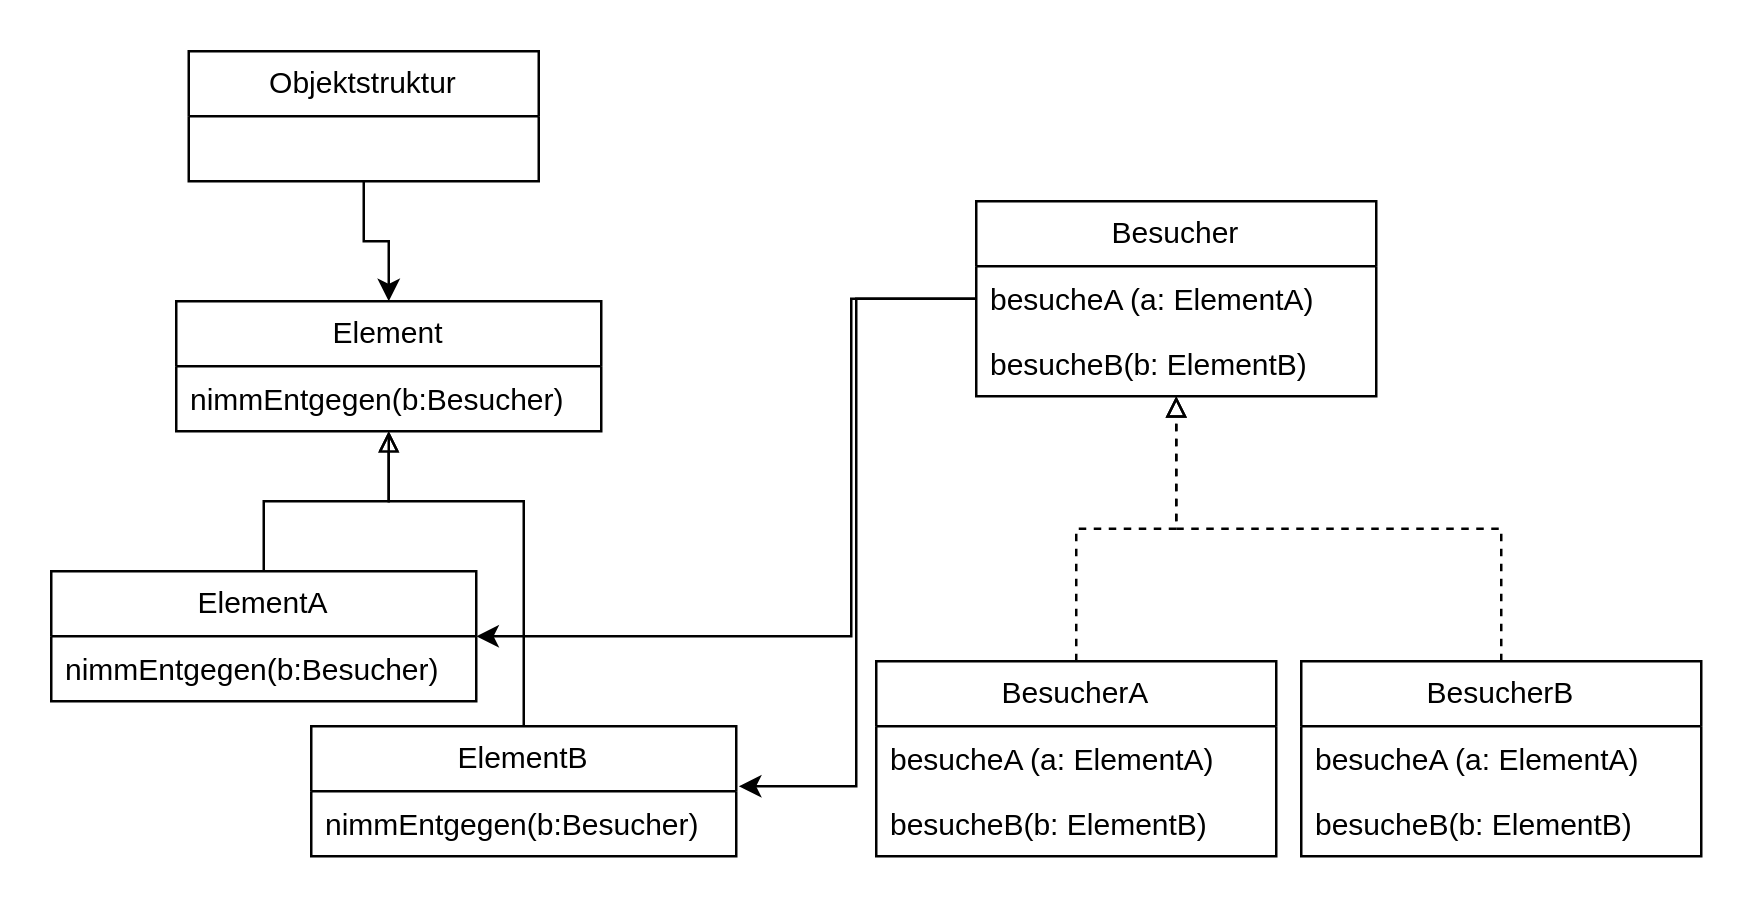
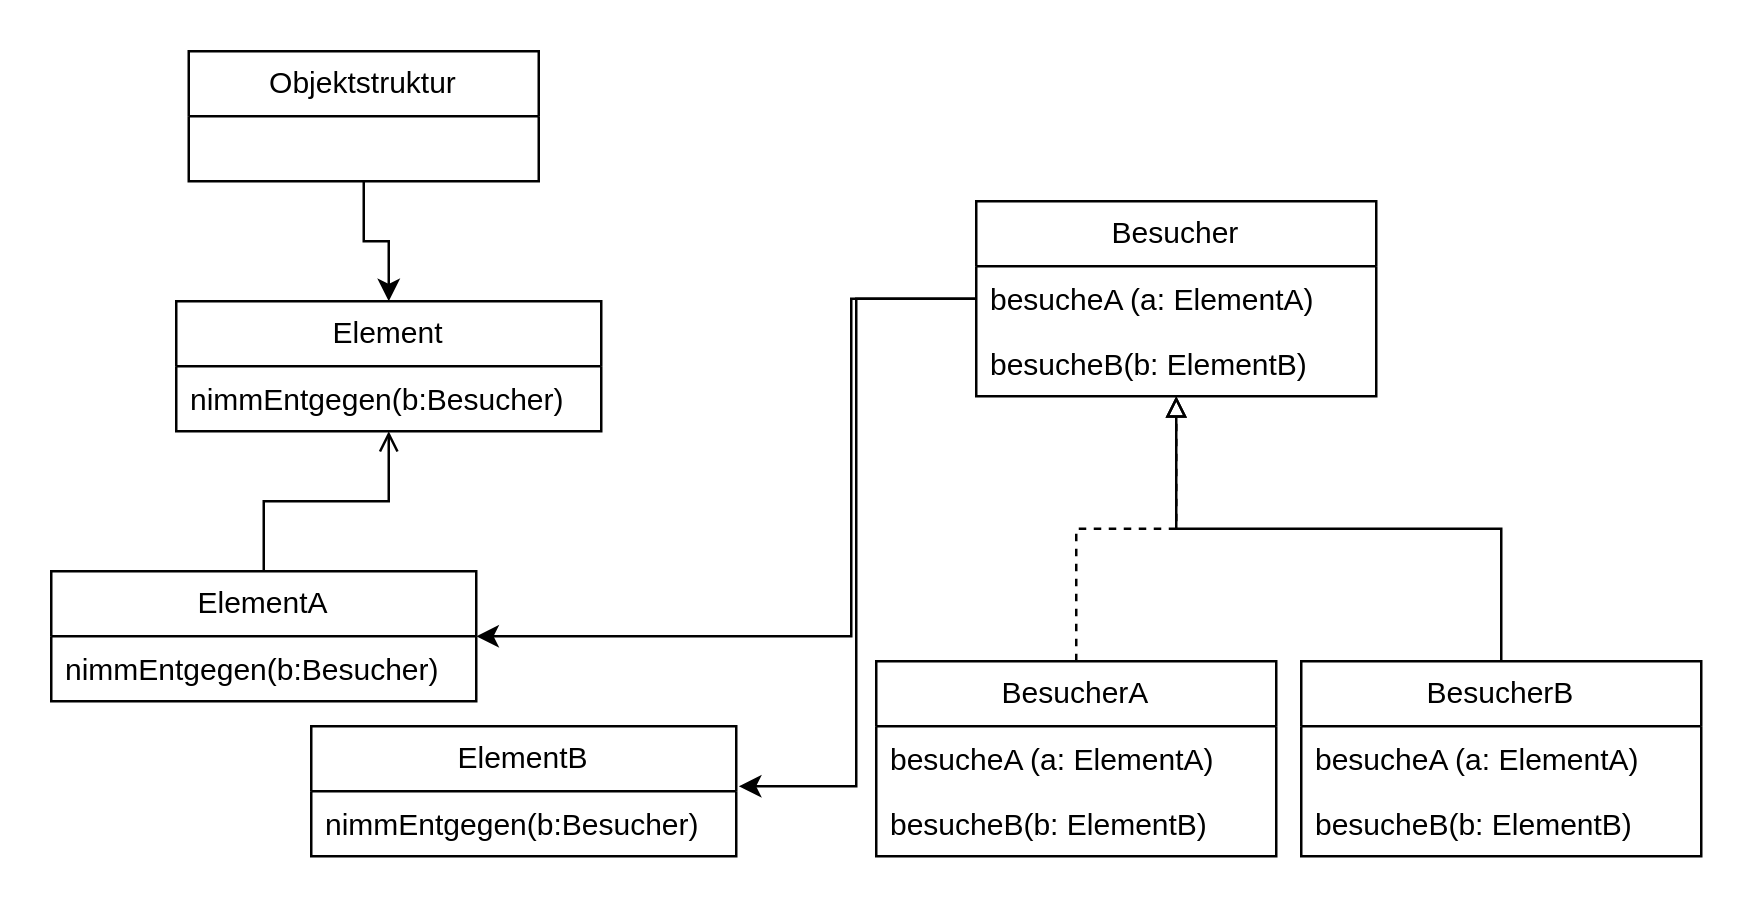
edge "ElementB" -> "Element": removed
edge "BesucherB" -> "Besucher": style dashed -> solid
